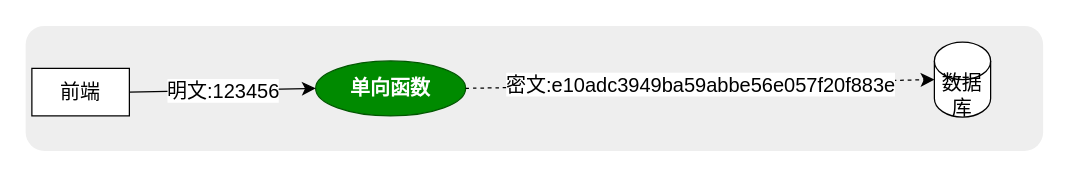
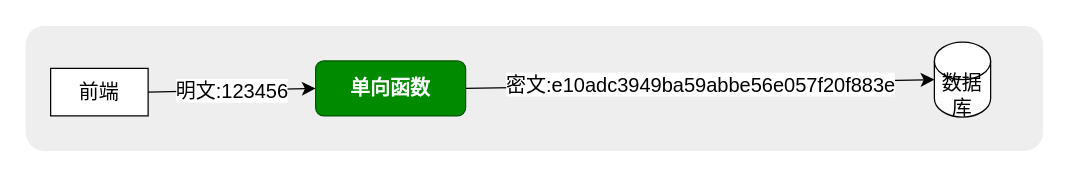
node "单向函数": shape ellipse -> rounded rectangle
edge "单向函数" -> "数据库": style dashed -> solid
node "前端": moved (81, 92) -> (99, 92)
